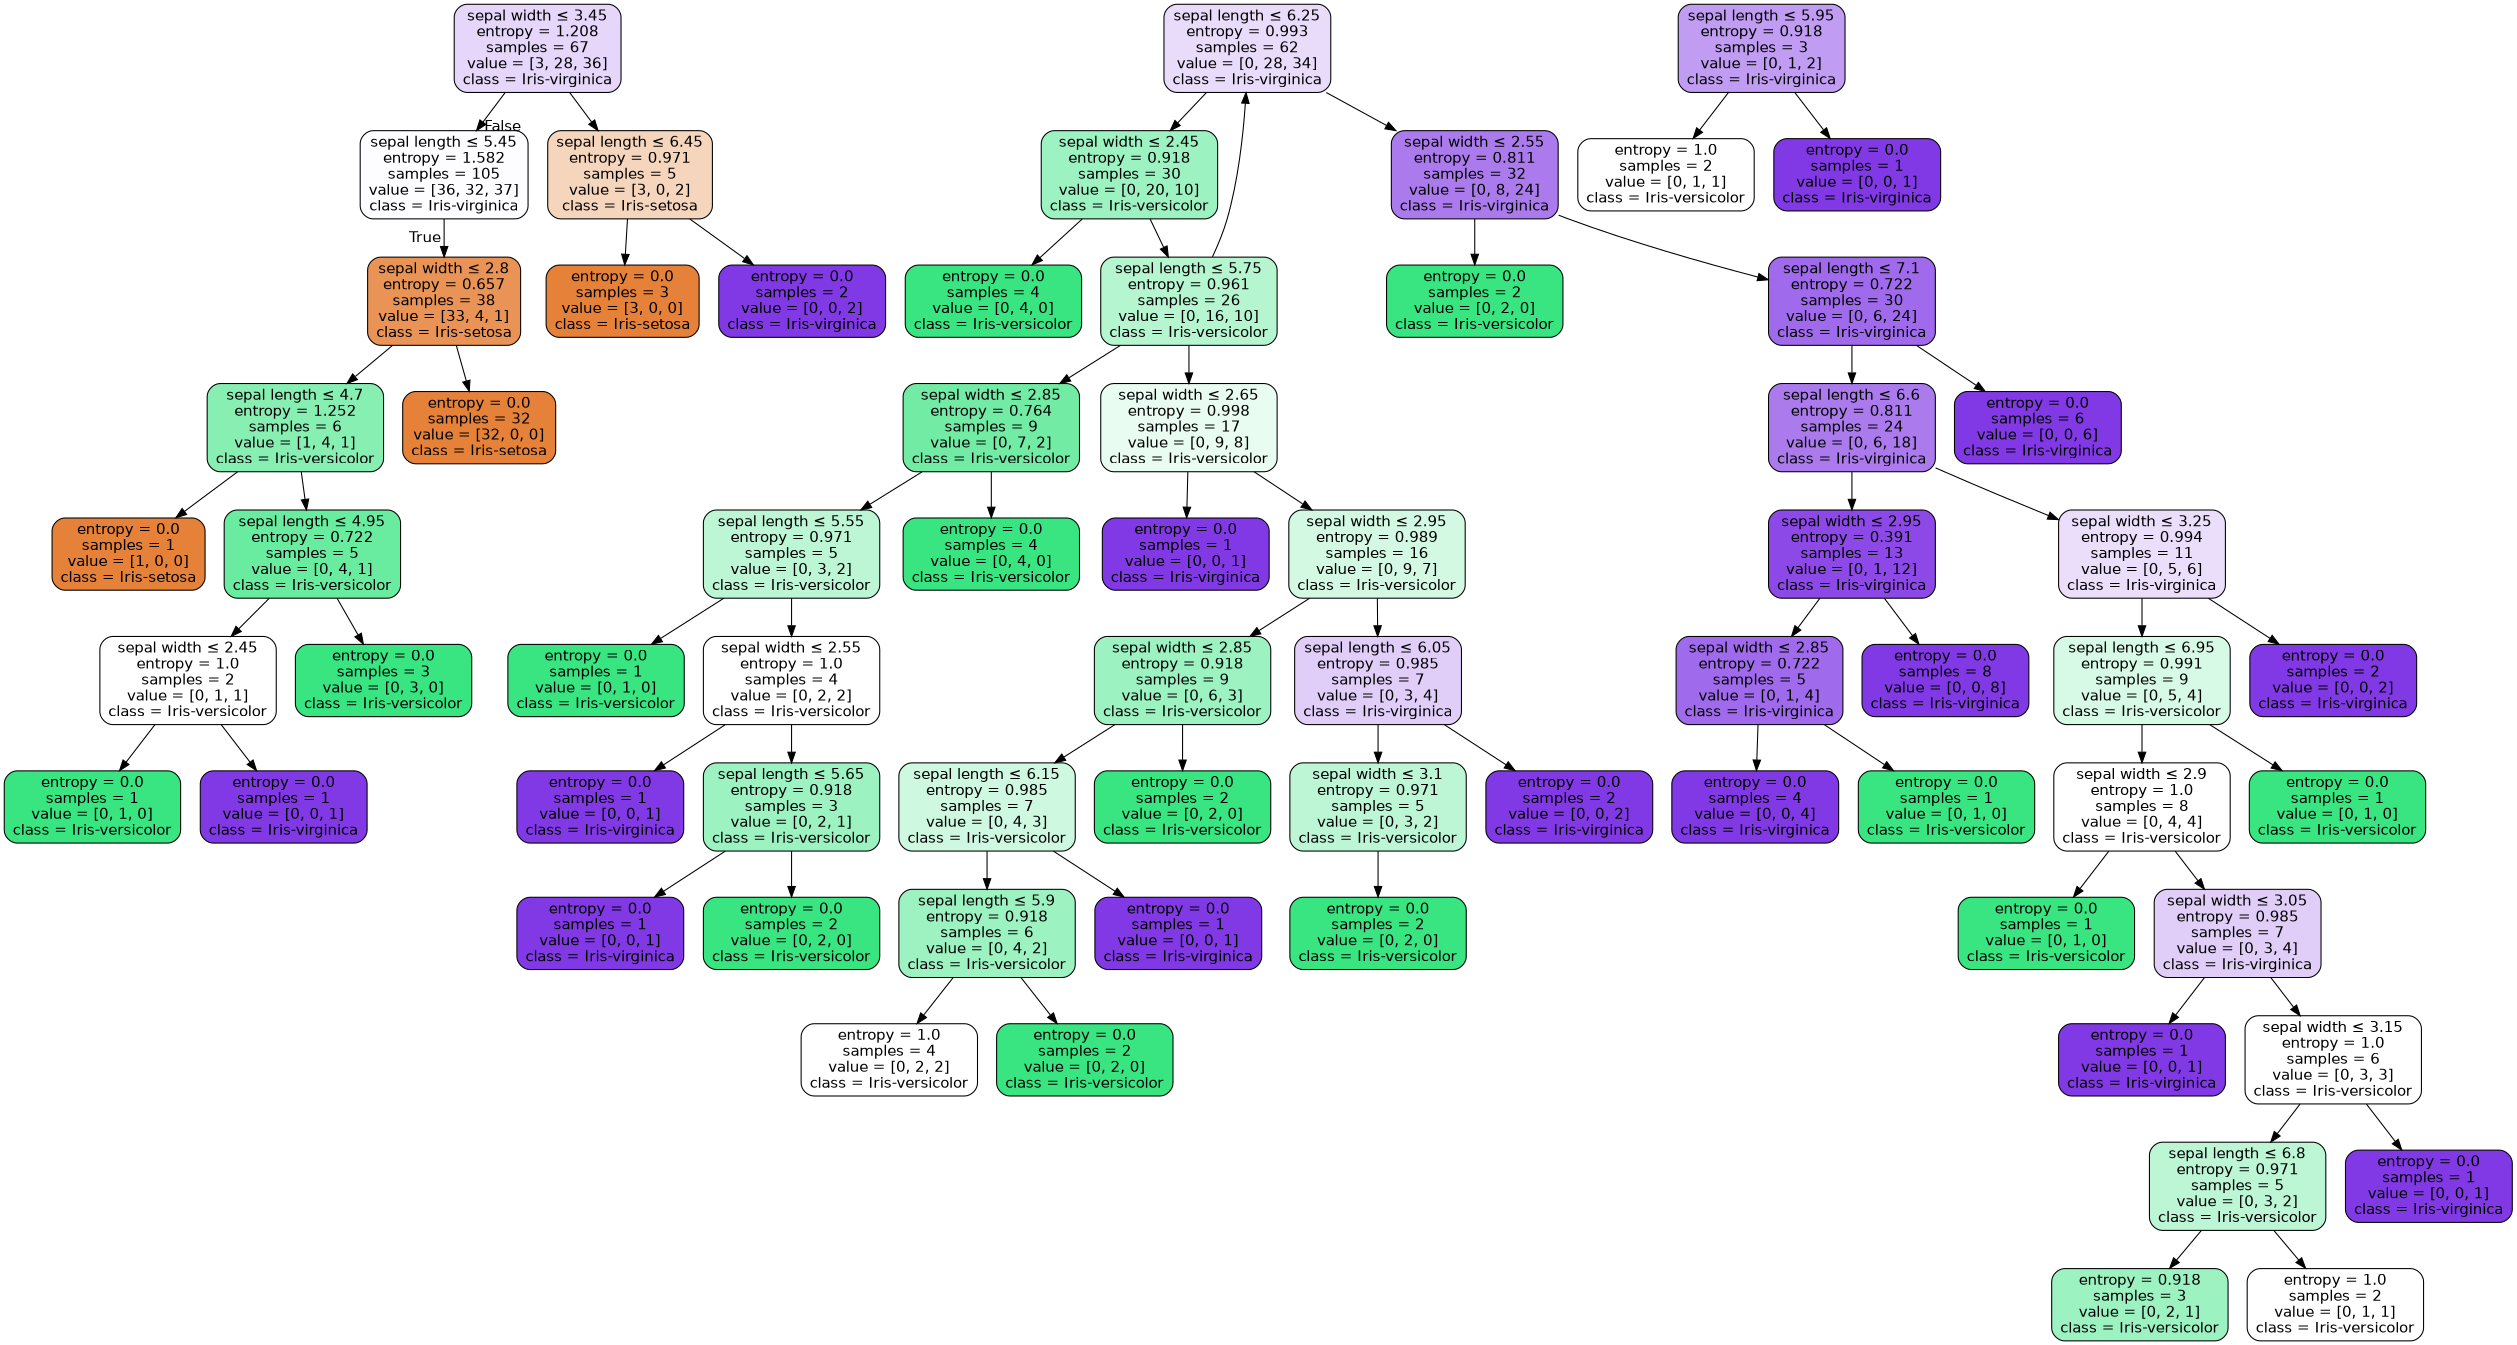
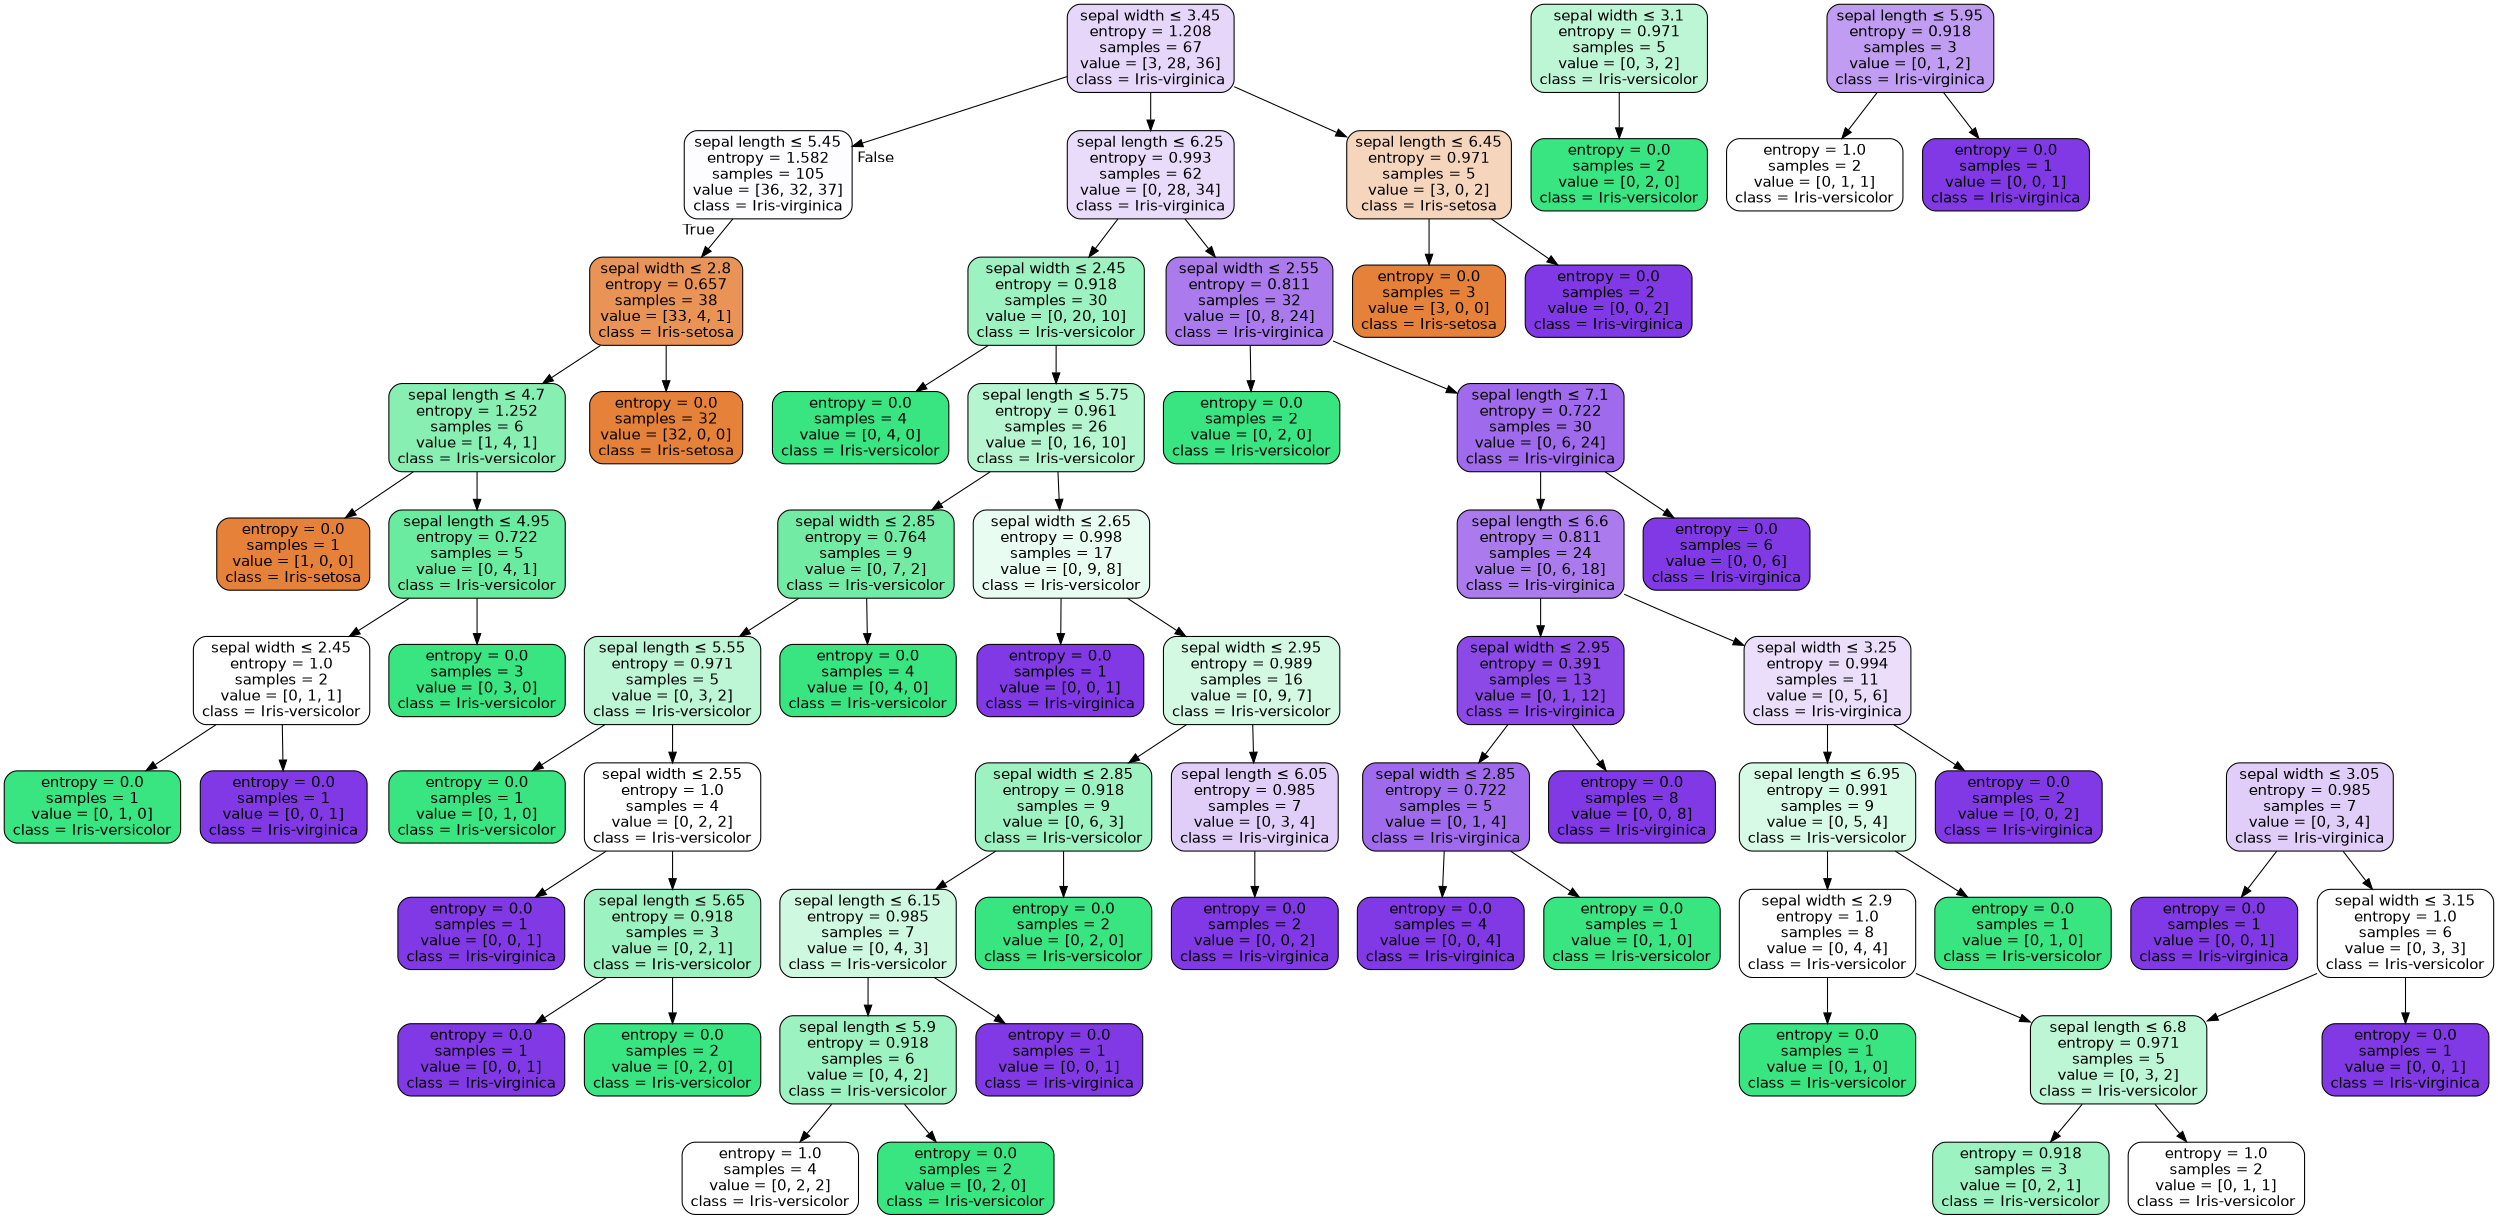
edge "sepal length ≤ 5.75" -> "sepal length ≤ 6.25": now "sepal width ≤ 3.45" -> "sepal length ≤ 6.25"
edge "sepal length ≤ 6.05" -> "sepal width ≤ 3.1": removed
edge "sepal width ≤ 2.9" -> "sepal width ≤ 3.05": now "sepal width ≤ 2.9" -> "sepal length ≤ 6.8"
